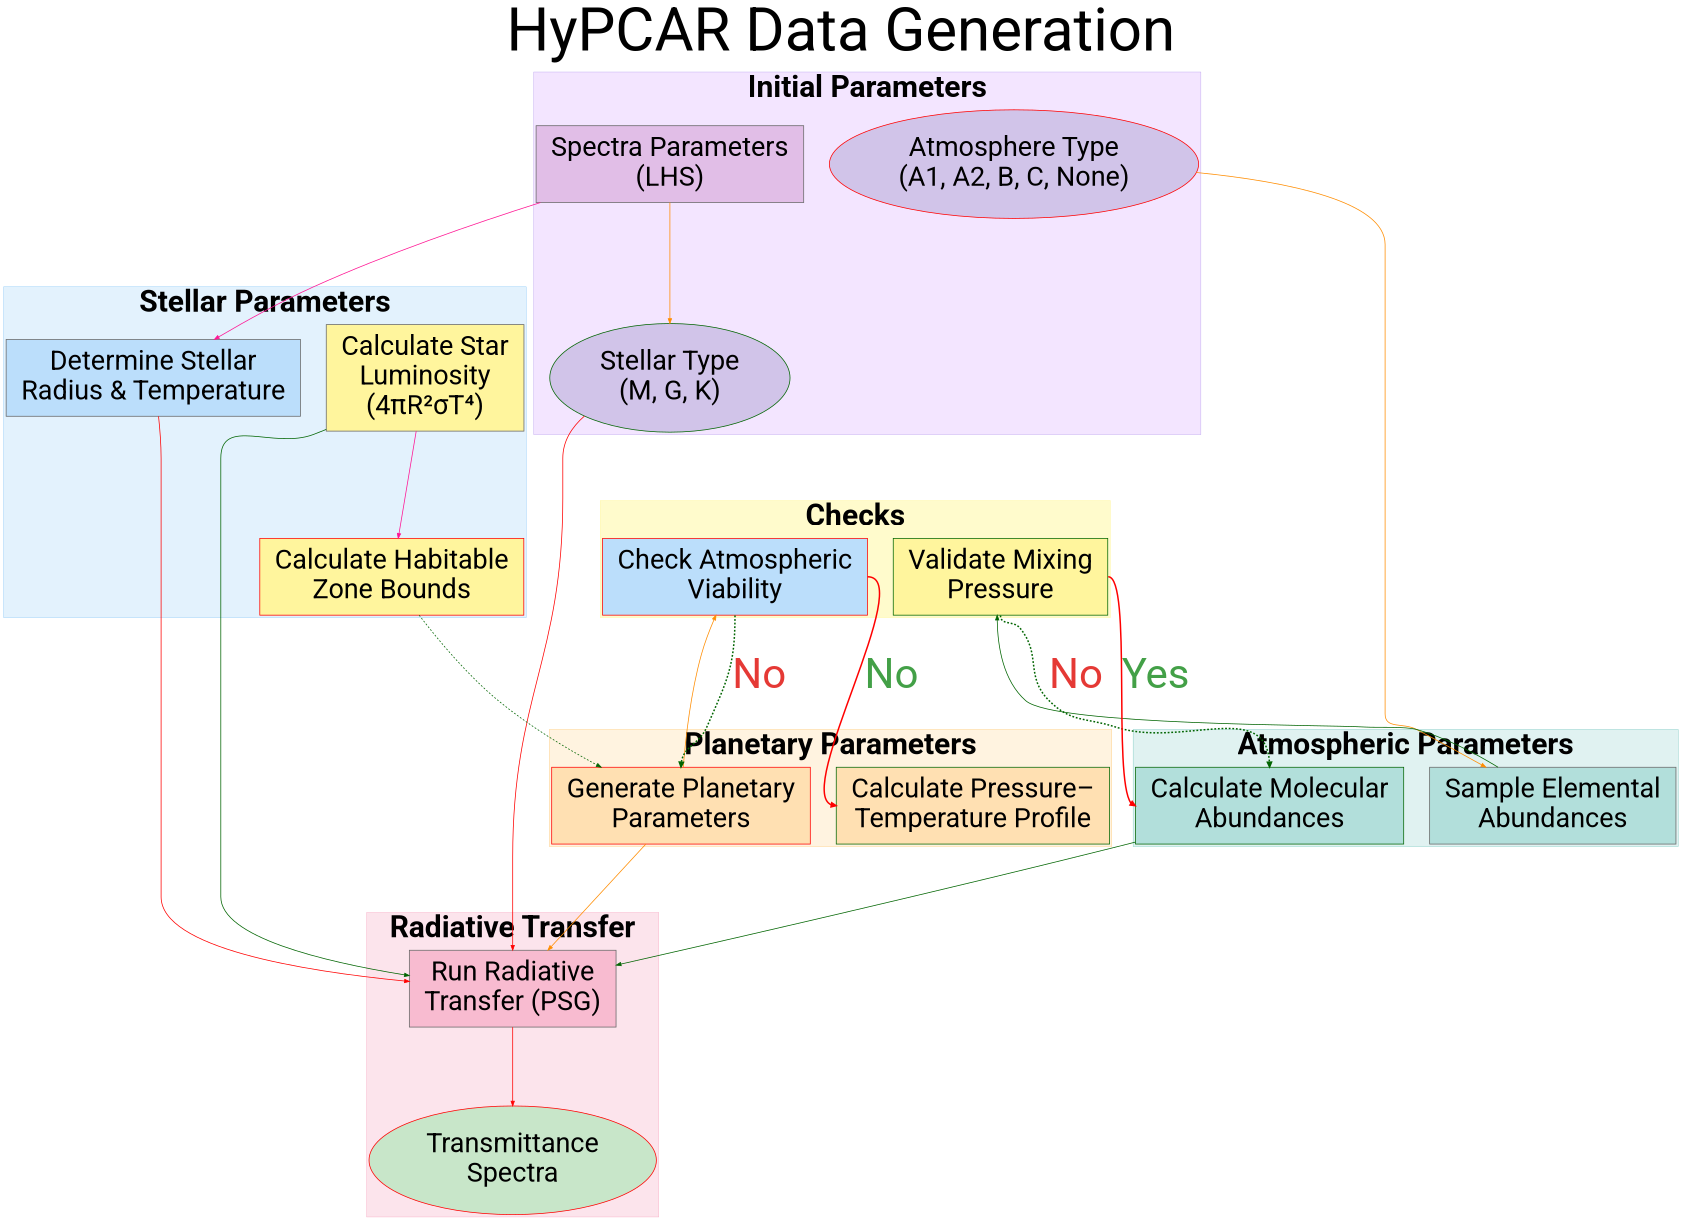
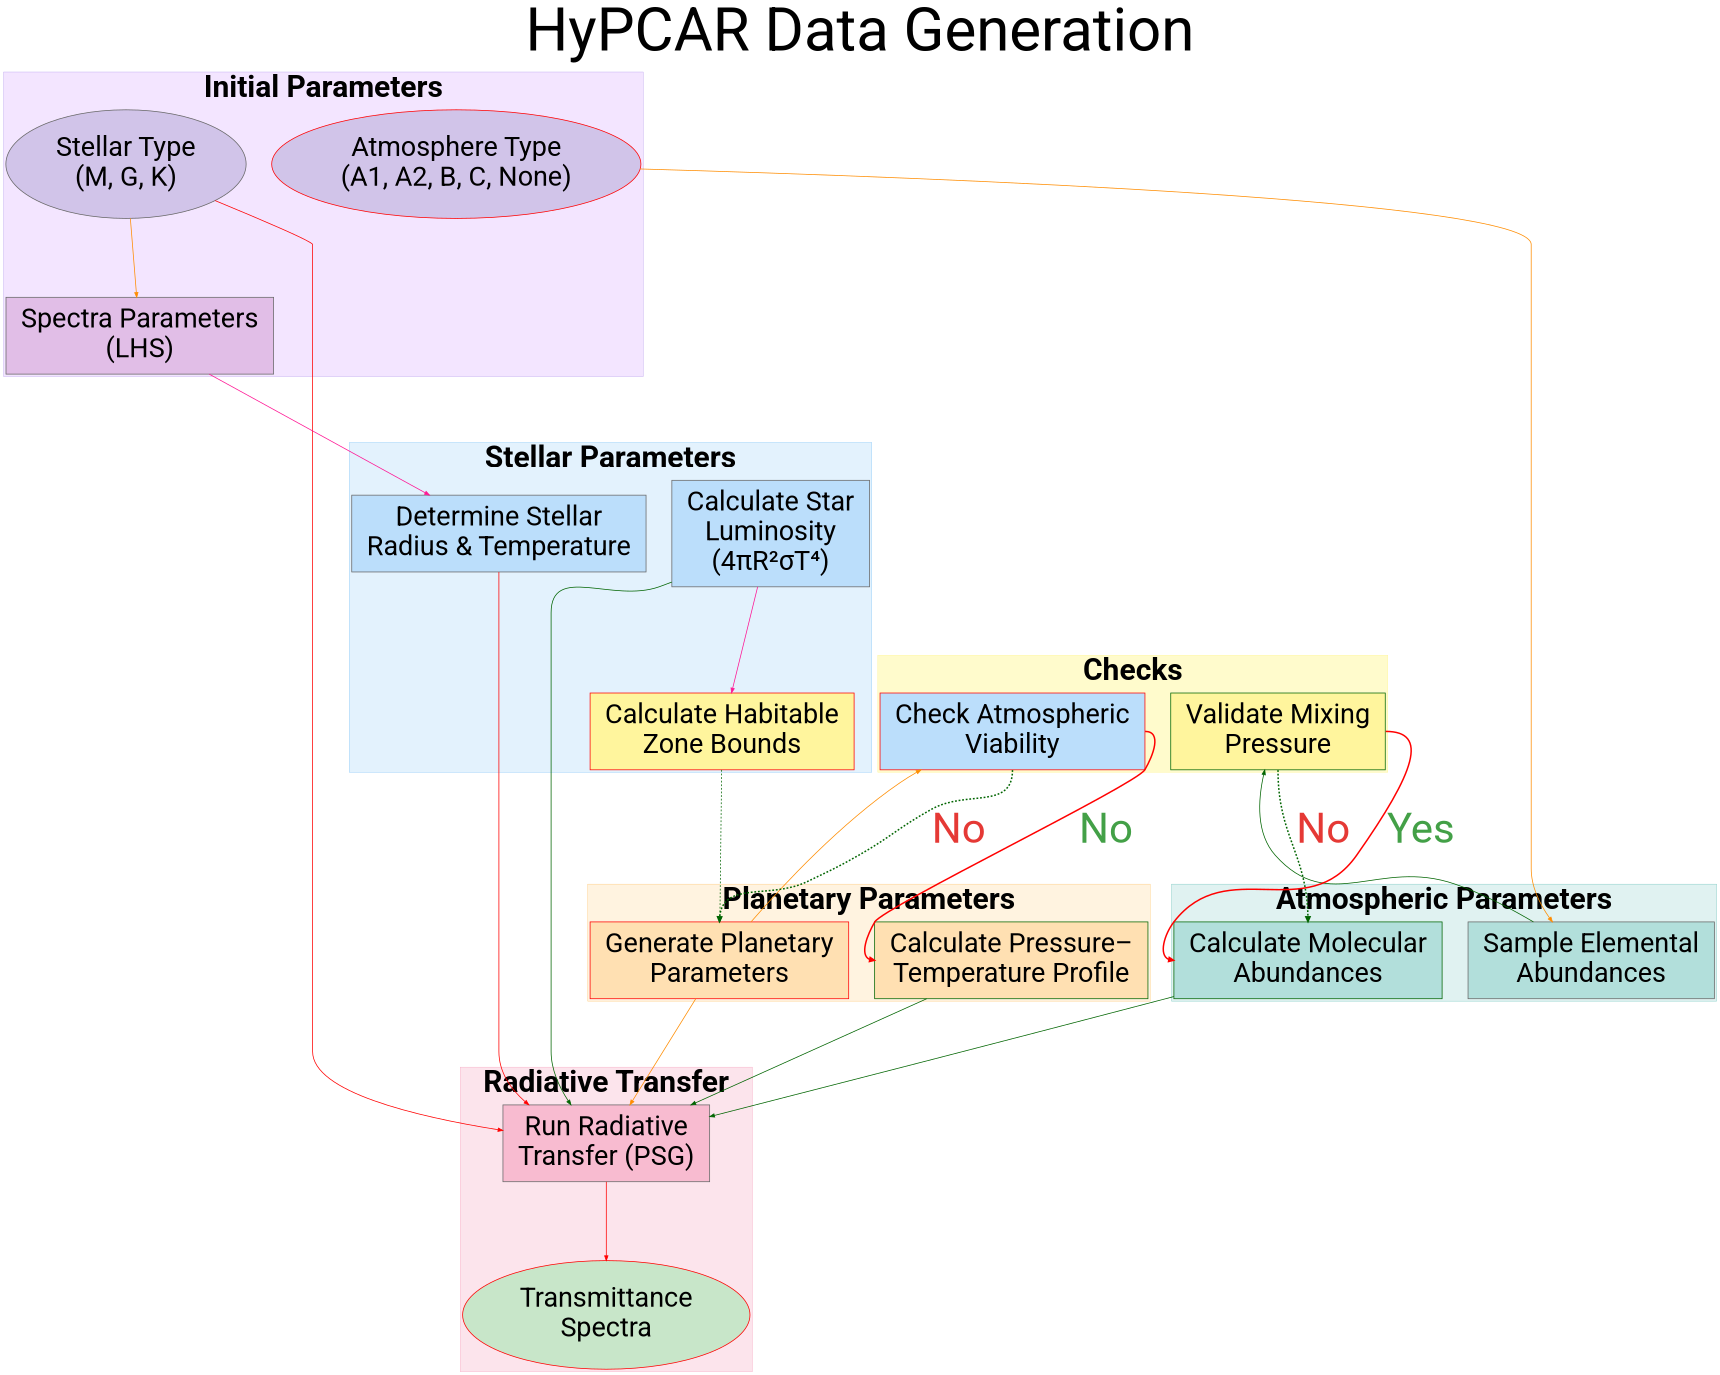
edge "Spectra Parameters (LHS)" -> "Stellar Type (M, G, K)": reversed
node "Calculate Star Luminosity (4πR²σT⁴)": fillcolor #fff59d -> #bbdefb
node "Stellar Type (M, G, K)": color darkgreen -> gray40
edge "Calculate Pressure– Temperature Profile" -> "Run Radiative Transfer (PSG)": added
